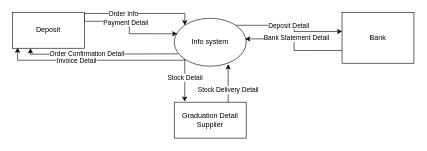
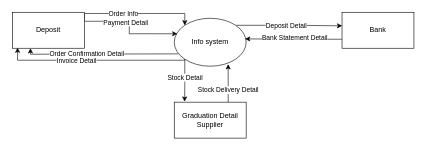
node "Bank": size 72x51 -> 72x36
